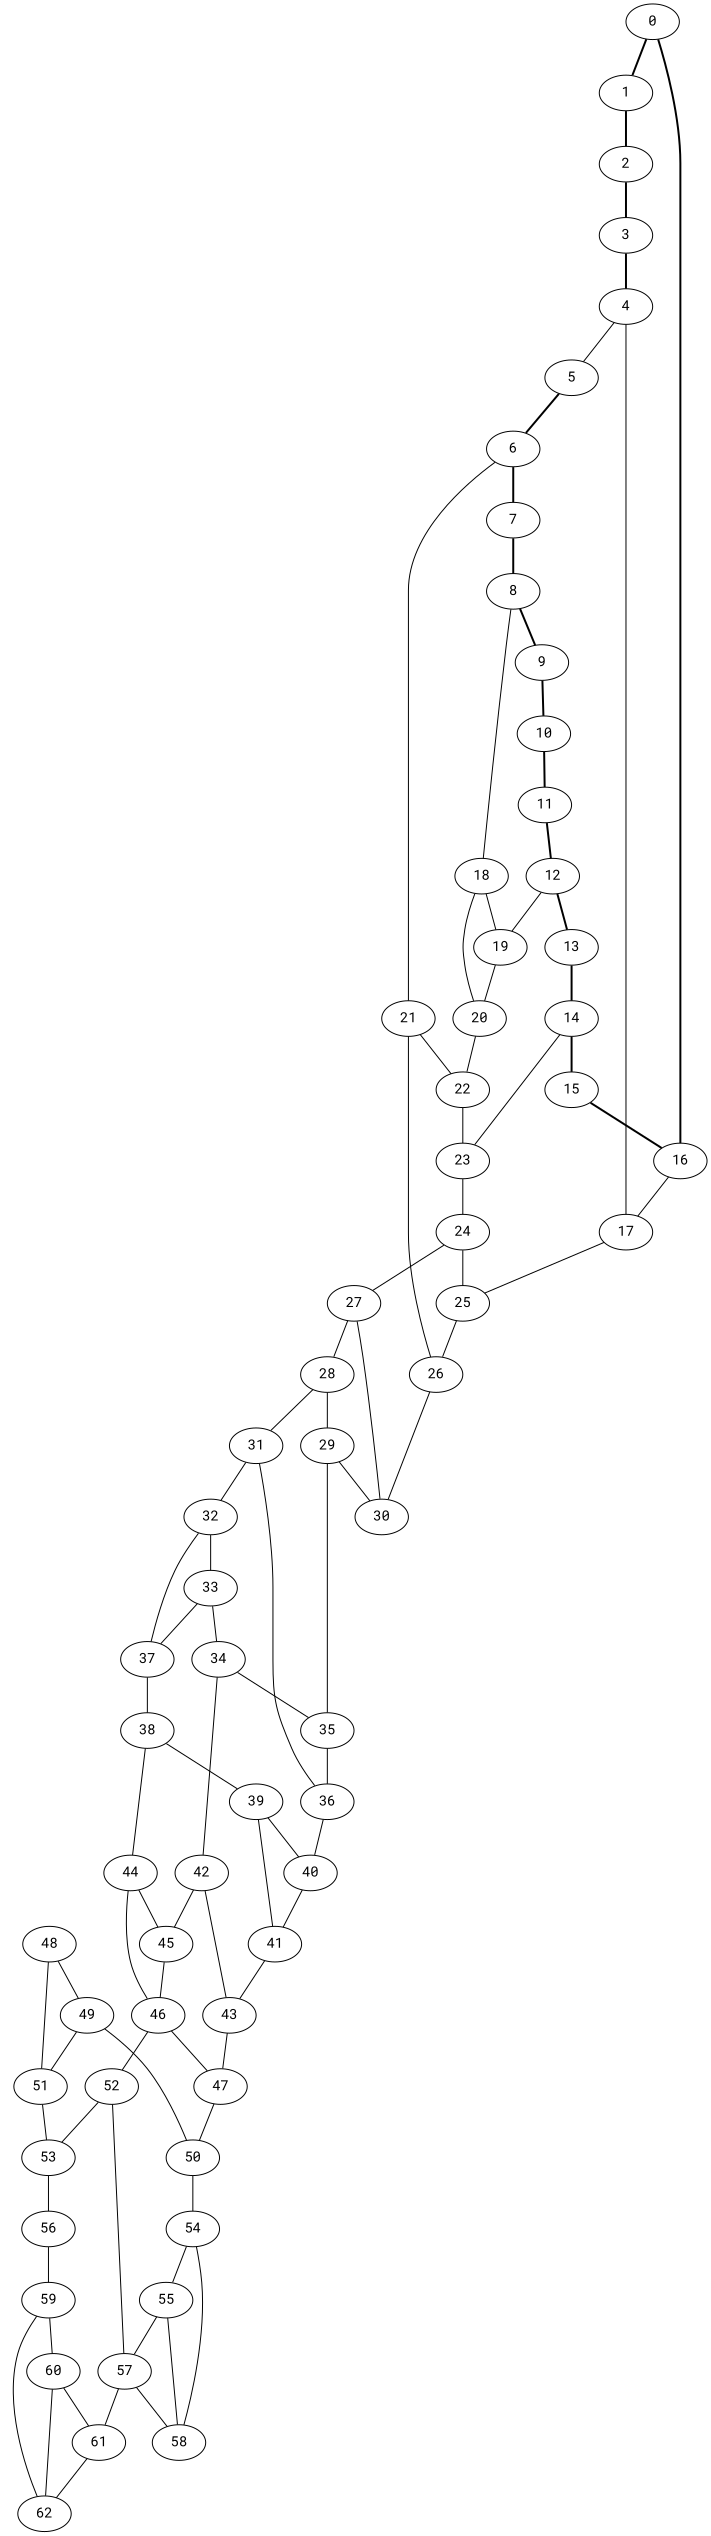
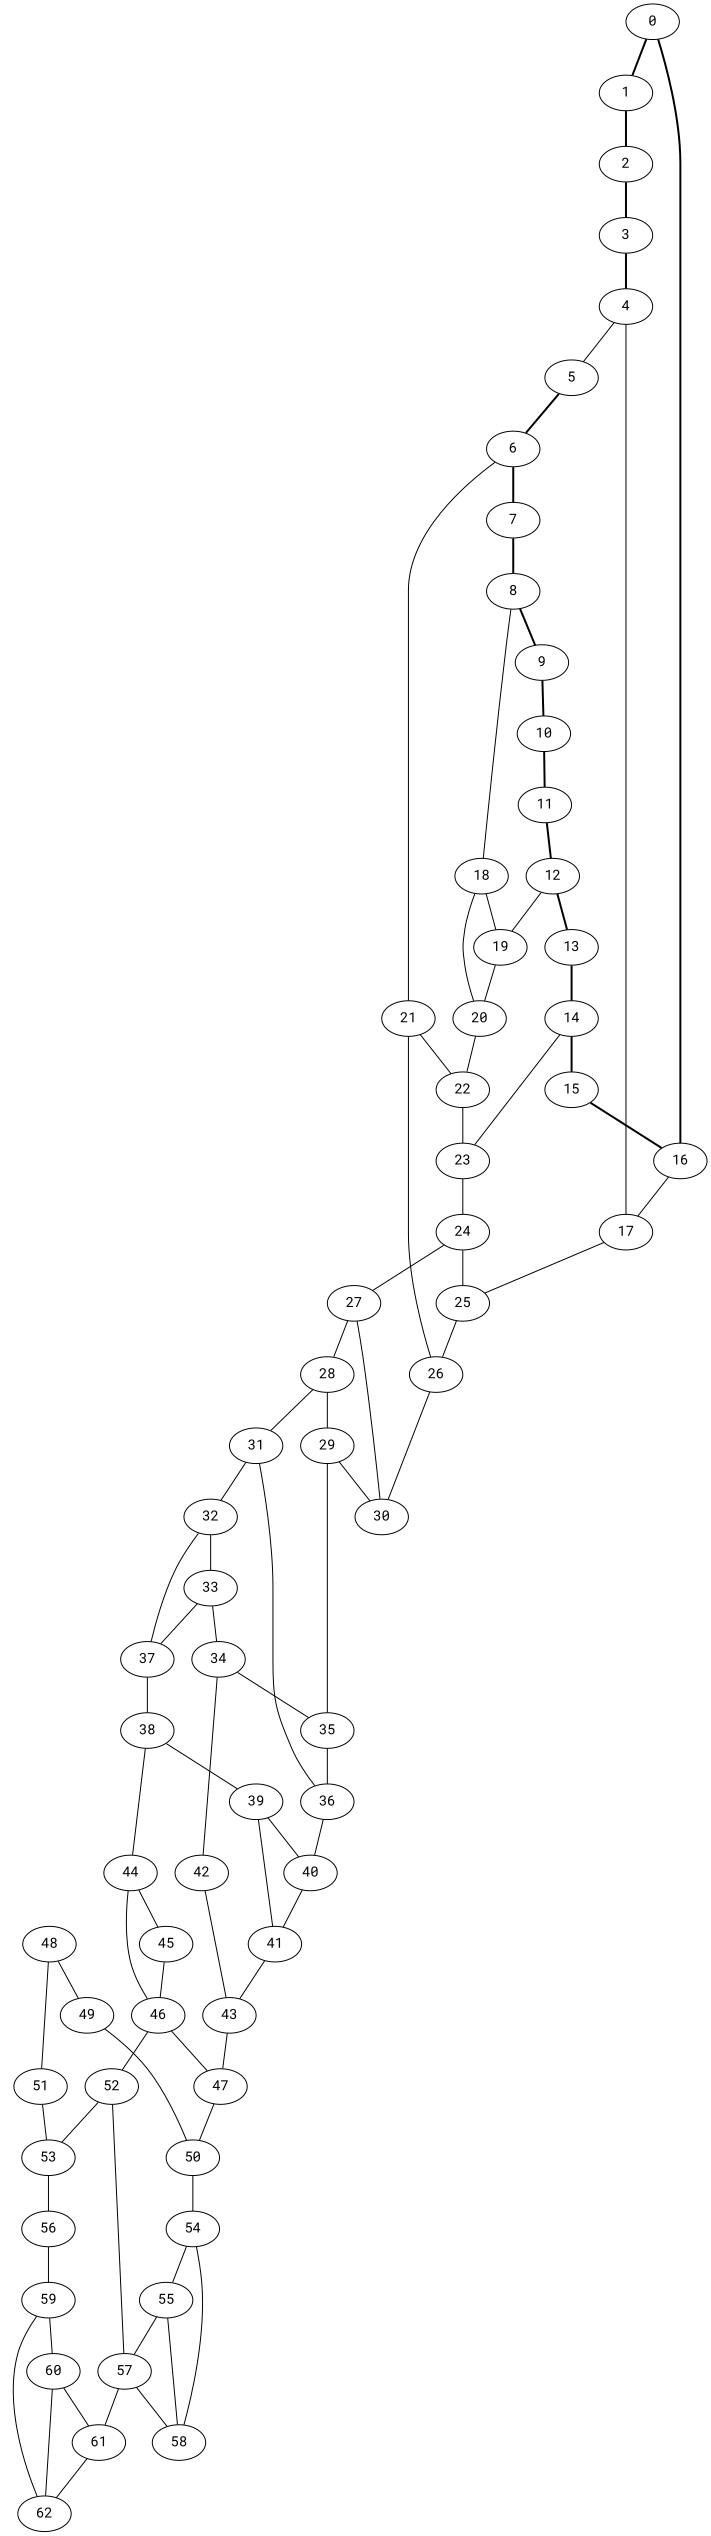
edge "42" -- "45": removed
edge "49" -- "51": removed
